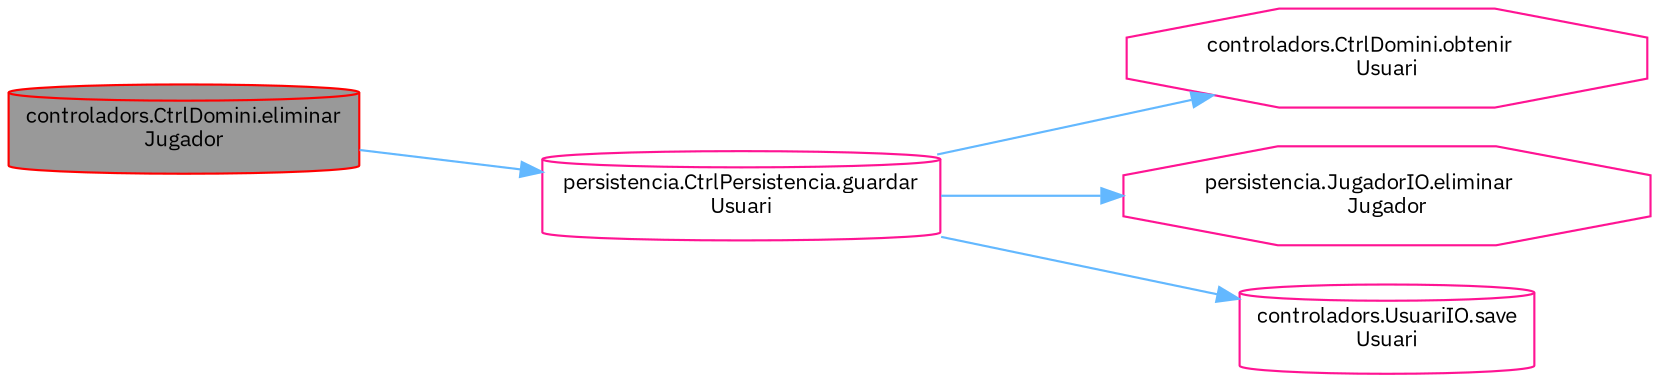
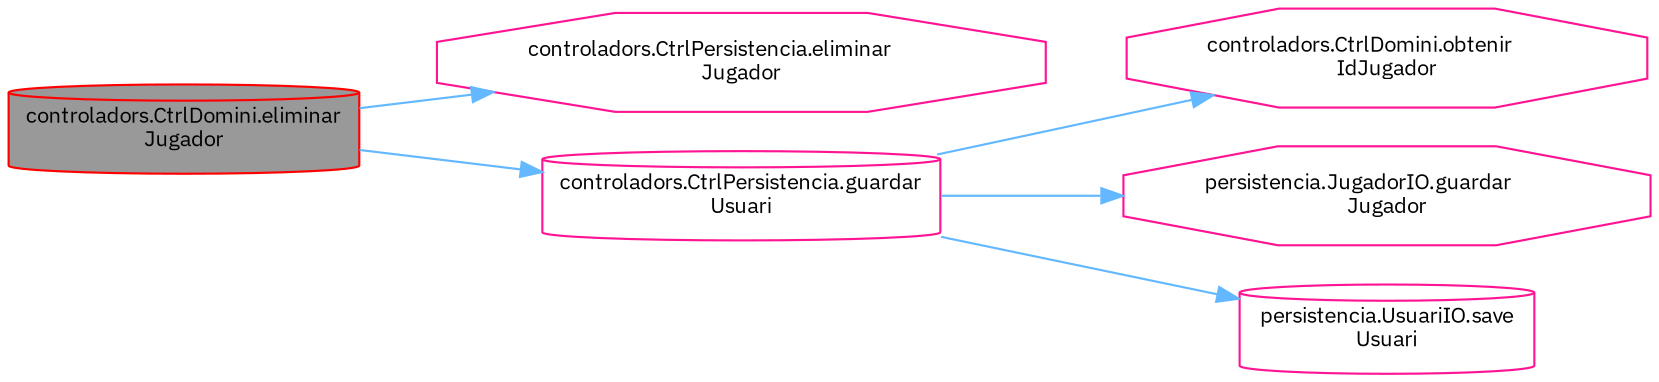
node "controladors.CtrlDomini.obtenir Usuari": label "controladors.CtrlDomini.obtenir Usuari" -> "controladors.CtrlDomini.obtenir IdJugador"
node "controladors.CtrlPersistencia.eliminar Jugador": added
node "persistencia.CtrlPersistencia.guardar Usuari": label "persistencia.CtrlPersistencia.guardar Usuari" -> "controladors.CtrlPersistencia.guardar Usuari"
node "persistencia.JugadorIO.eliminar Jugador": label "persistencia.JugadorIO.eliminar Jugador" -> "persistencia.JugadorIO.guardar Jugador"
node "controladors.UsuariIO.save Usuari": label "controladors.UsuariIO.save Usuari" -> "persistencia.UsuariIO.save Usuari"
